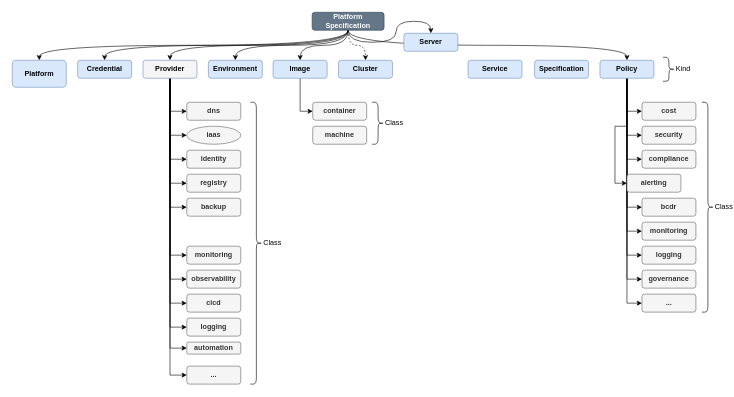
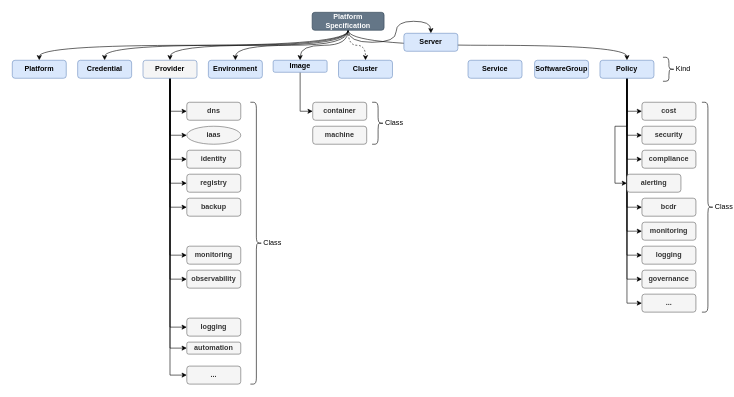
node "Image": size 54x18 -> 54x12
node "Specification": label "Specification" -> "SoftwareGroup"
node "Platform": size 54x27 -> 54x18
edge "Provider" -> "cicd": removed
node "cicd": removed
